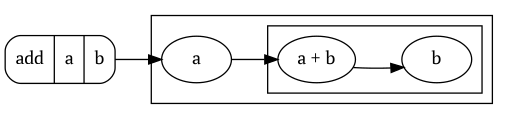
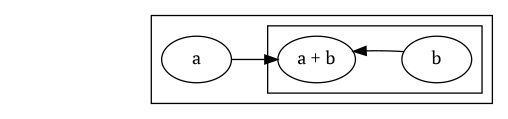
node "add": removed
edge "a + b" -> "b": reversed
